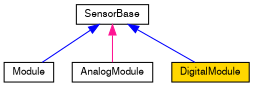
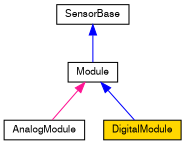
edge "DigitalModule" -> "SensorBase": now "DigitalModule" -> "Module"
edge "AnalogModule" -> "SensorBase": now "AnalogModule" -> "Module"
